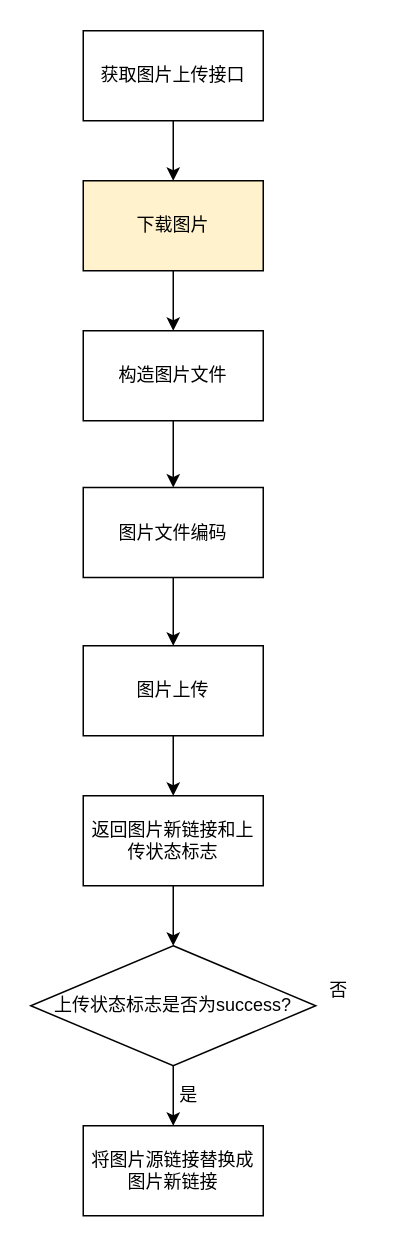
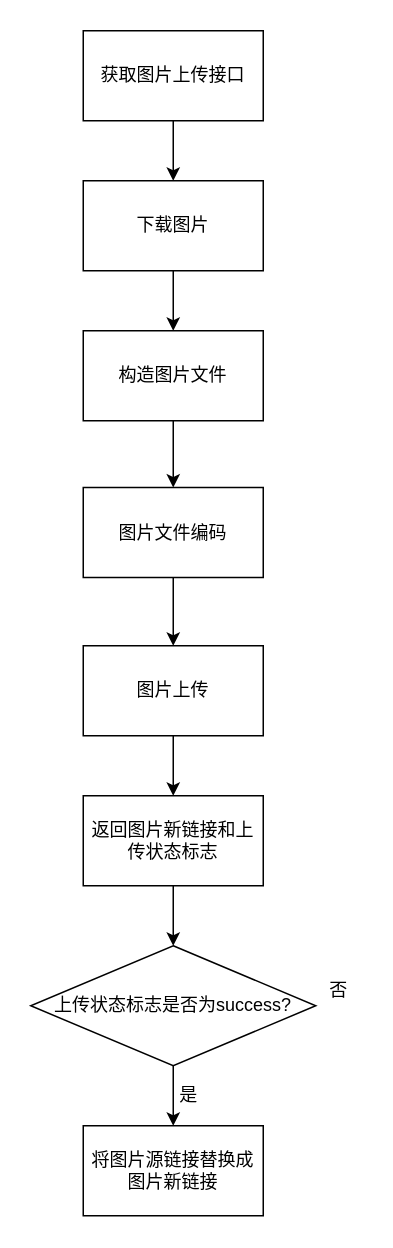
node "下载图片": fillcolor #fff2cc -> #ffffff
